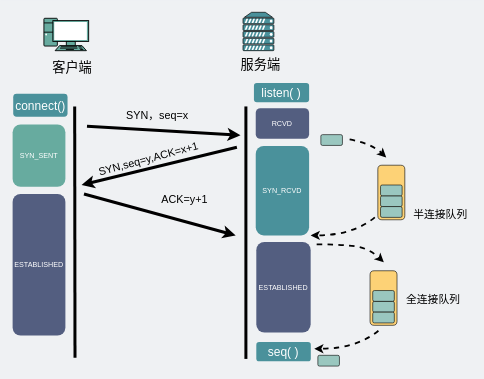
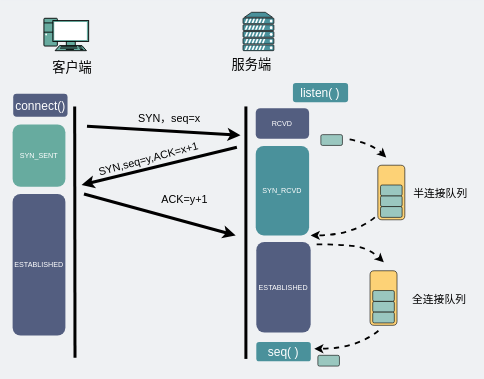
node "服务端": moved (260, 65) -> (251, 65)
node "listen( )": moved (281, 93) -> (320, 93)
node "connect()": fillcolor #4a919b -> #535e80
node "SYN，seq=x": moved (157, 115) -> (169, 118)
node "半连接队列": moved (440, 215) -> (440, 194)
node "全连接队列": moved (433, 300) -> (439, 300)
